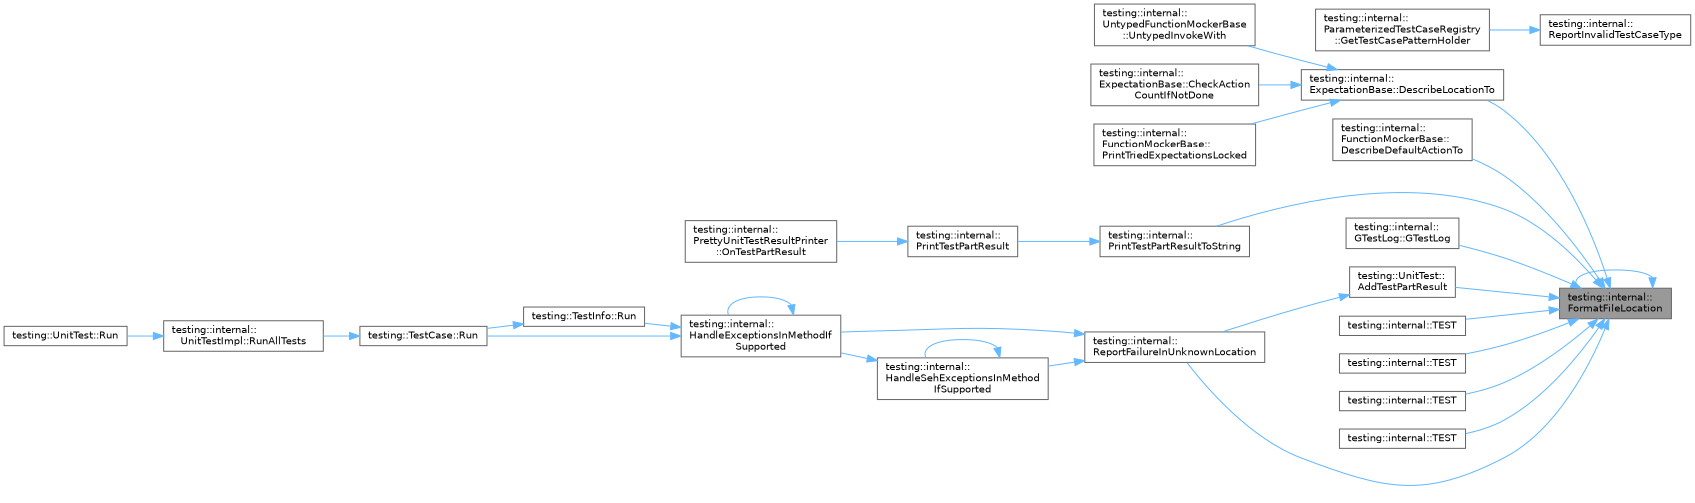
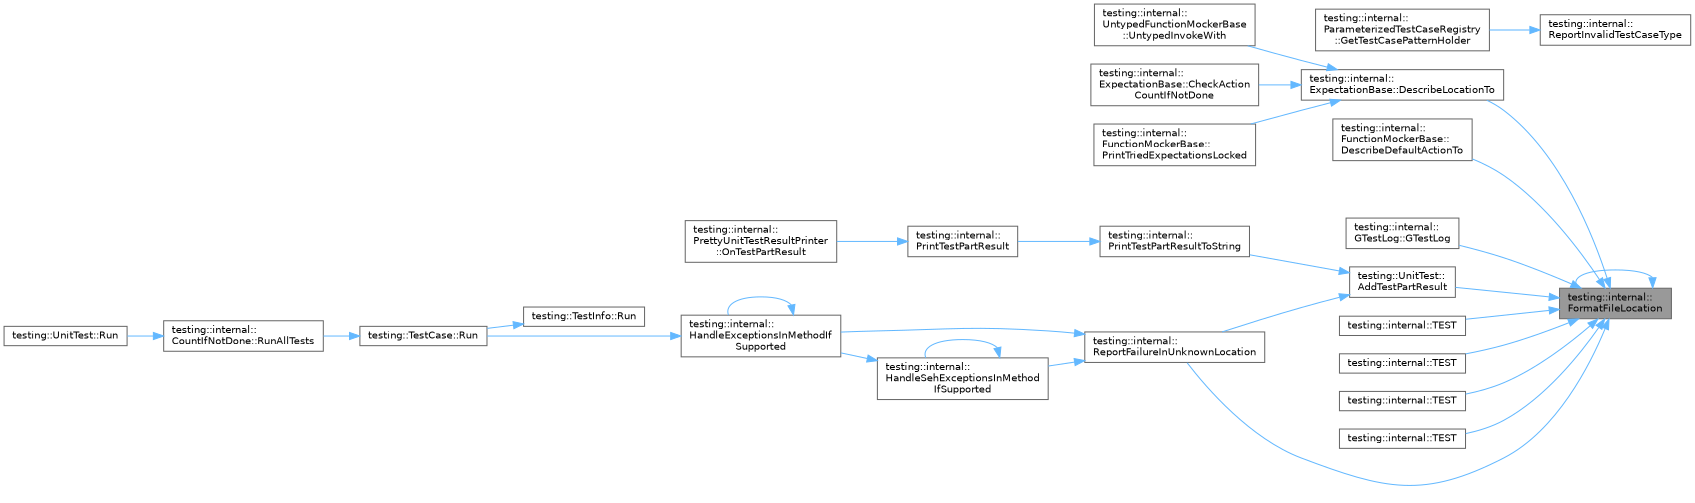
edge "testing::internal:: PrintTestPartResultToString" -> "testing::internal:: FormatFileLocation": now "testing::internal:: PrintTestPartResultToString" -> "testing::UnitTest:: AddTestPartResult"
edge "testing::TestInfo::Run" -> "testing::internal:: HandleExceptionsInMethodIf Supported": removed
node "testing::internal:: UnitTestImpl::RunAllTests": label "testing::internal:: UnitTestImpl::RunAllTests" -> "testing::internal:: CountIfNotDone::RunAllTests"
